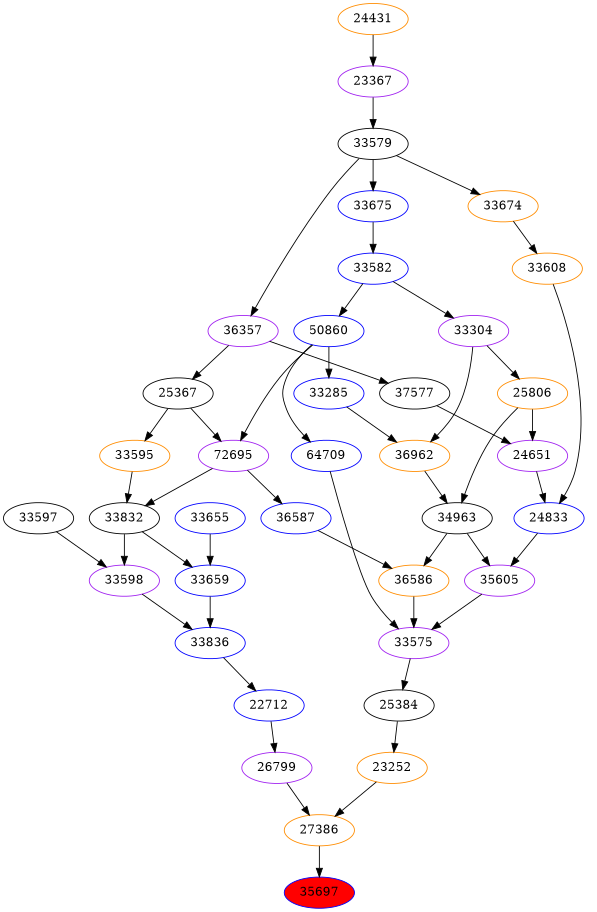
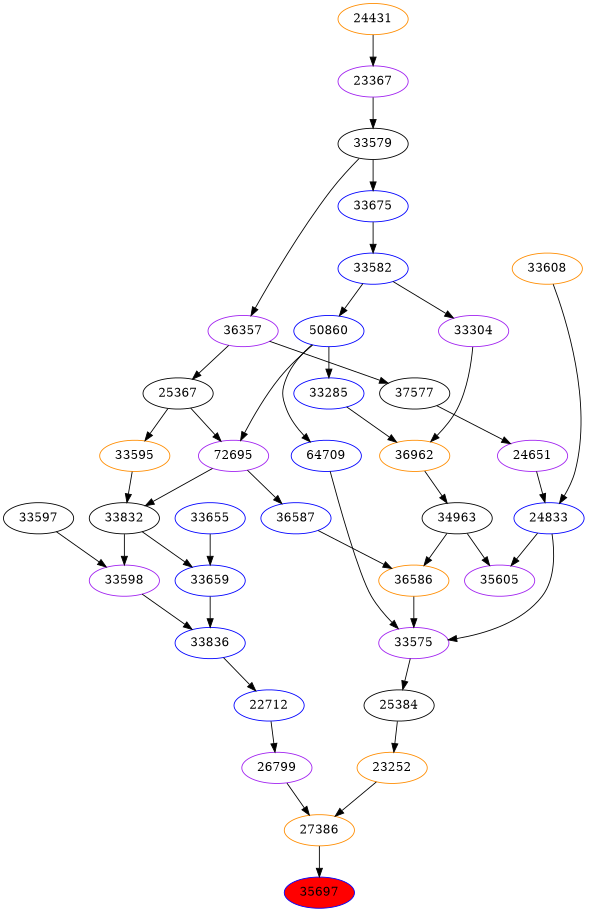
node "33674": removed
node "25806": removed
edge "35605" -> "33575": now "24833" -> "33575"
